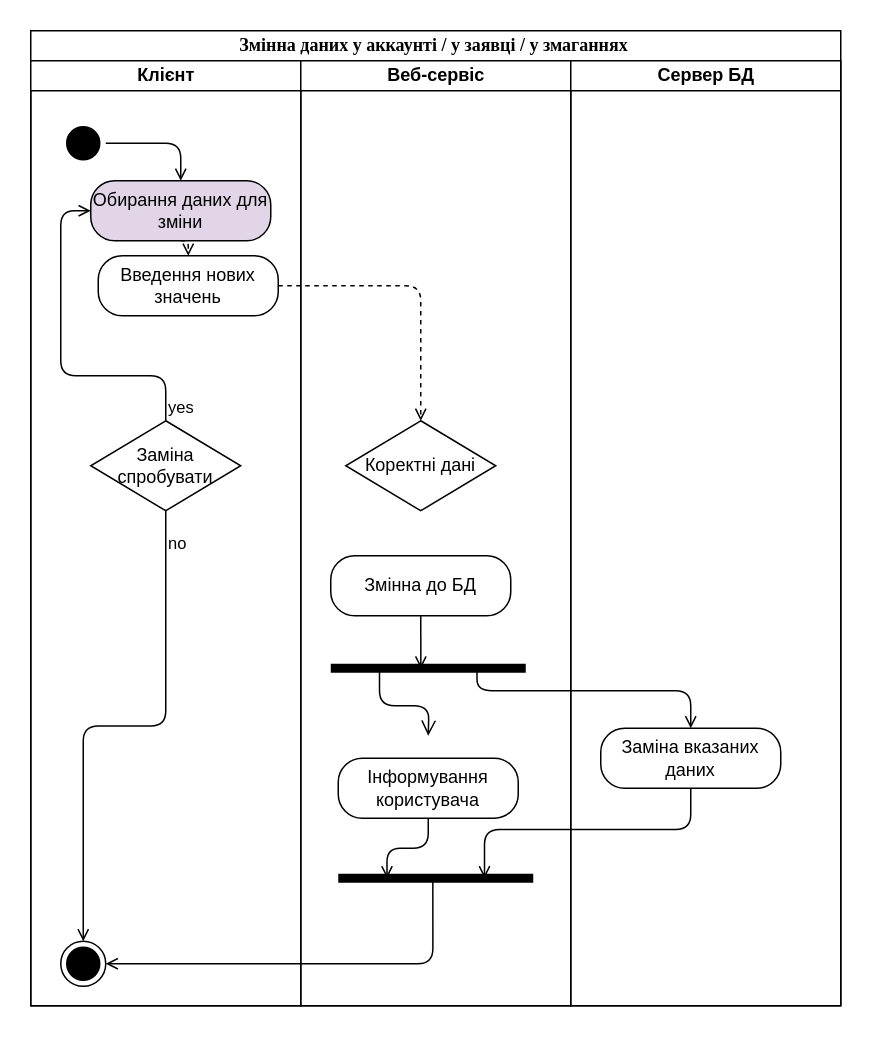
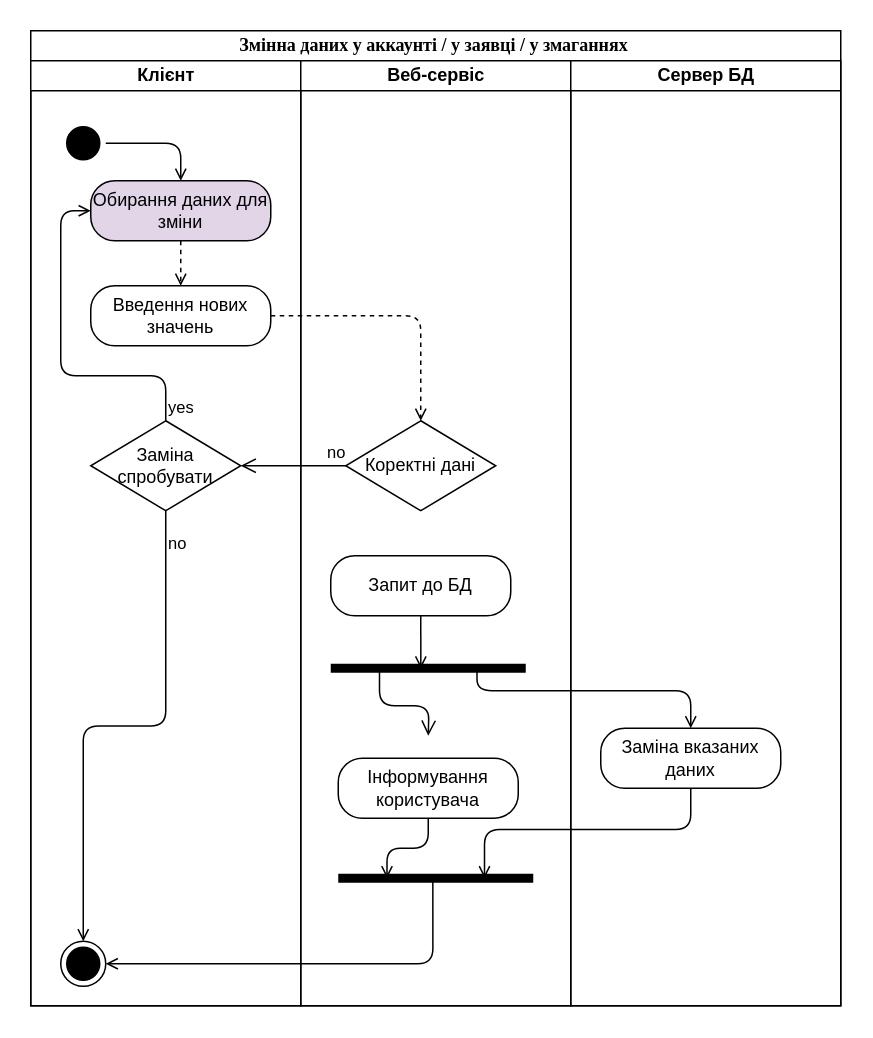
node "Введення нових значень": moved (188, 286) -> (181, 316)
edge "Коректні дані" -> "Заміна спробувати": added, label "no"
node "Змінна до БД": label "Змінна до БД" -> "Запит до БД"
